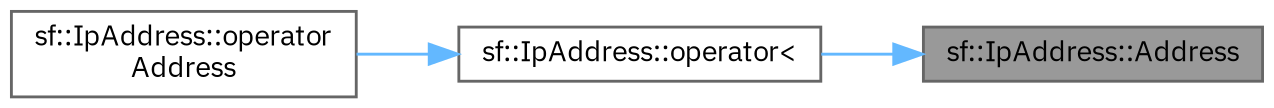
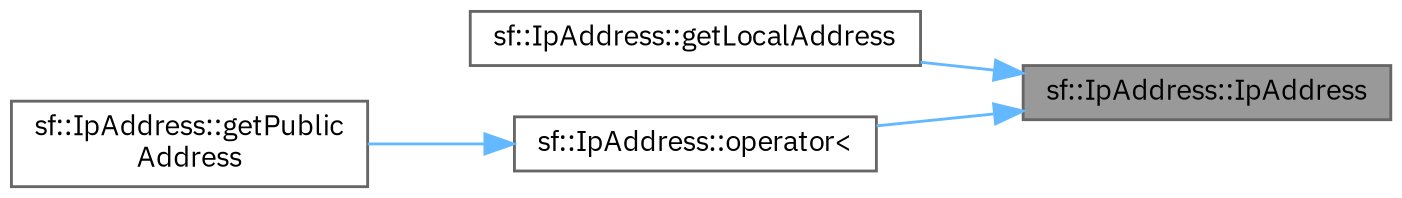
node "sf::IpAddress::getLocalAddress": added
node "sf::IpAddress::operator Address": label "sf::IpAddress::operator Address" -> "sf::IpAddress::getPublic Address"
node "sf::IpAddress::Address": label "sf::IpAddress::Address" -> "sf::IpAddress::IpAddress"
